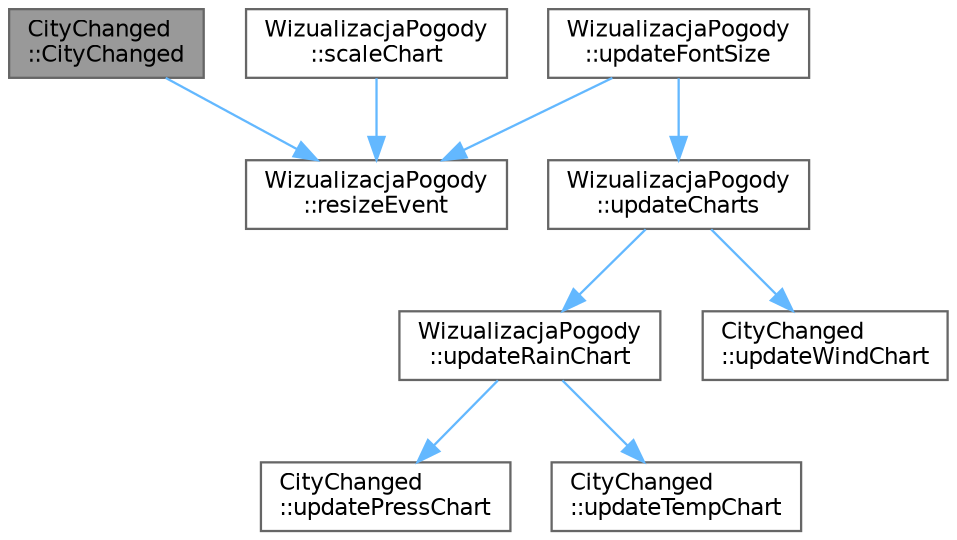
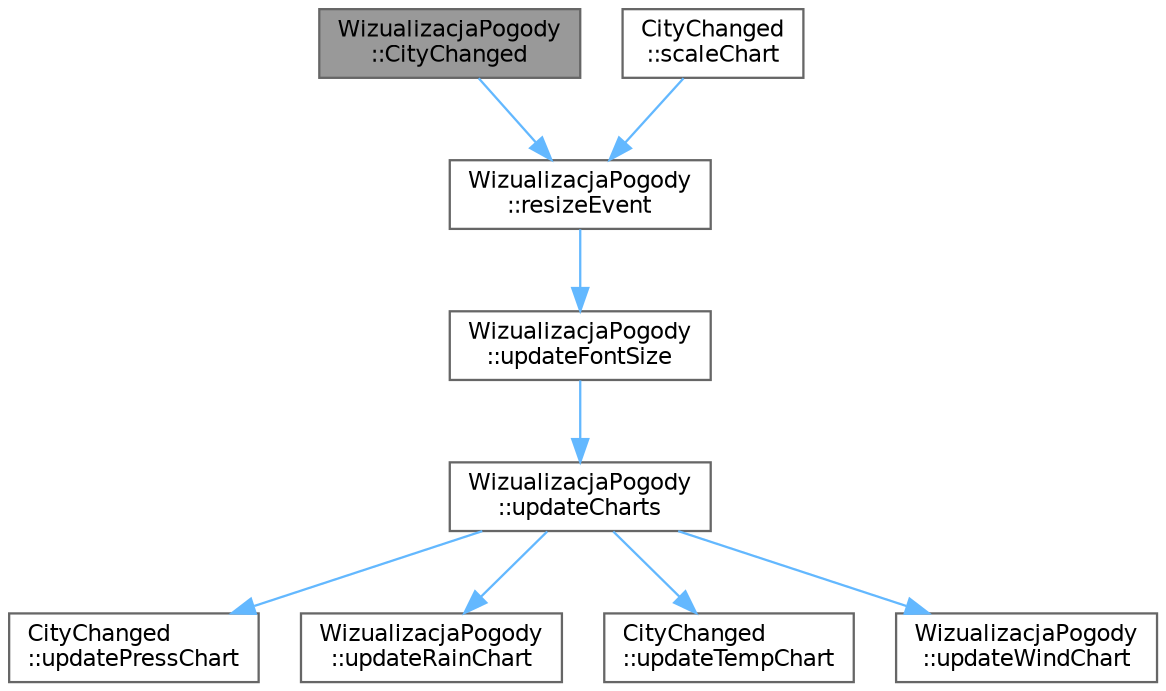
node "CityChanged ::CityChanged": label "CityChanged ::CityChanged" -> "WizualizacjaPogody ::CityChanged"
node "WizualizacjaPogody ::scaleChart": label "WizualizacjaPogody ::scaleChart" -> "CityChanged ::scaleChart"
edge "WizualizacjaPogody ::updateFontSize" -> "WizualizacjaPogody ::resizeEvent": reversed
node "CityChanged ::updateWindChart": label "CityChanged ::updateWindChart" -> "WizualizacjaPogody ::updateWindChart"
edge "WizualizacjaPogody ::updateRainChart" -> "CityChanged ::updatePressChart": now "WizualizacjaPogody ::updateCharts" -> "CityChanged ::updatePressChart"
edge "WizualizacjaPogody ::updateRainChart" -> "CityChanged ::updateTempChart": now "WizualizacjaPogody ::updateCharts" -> "CityChanged ::updateTempChart"
